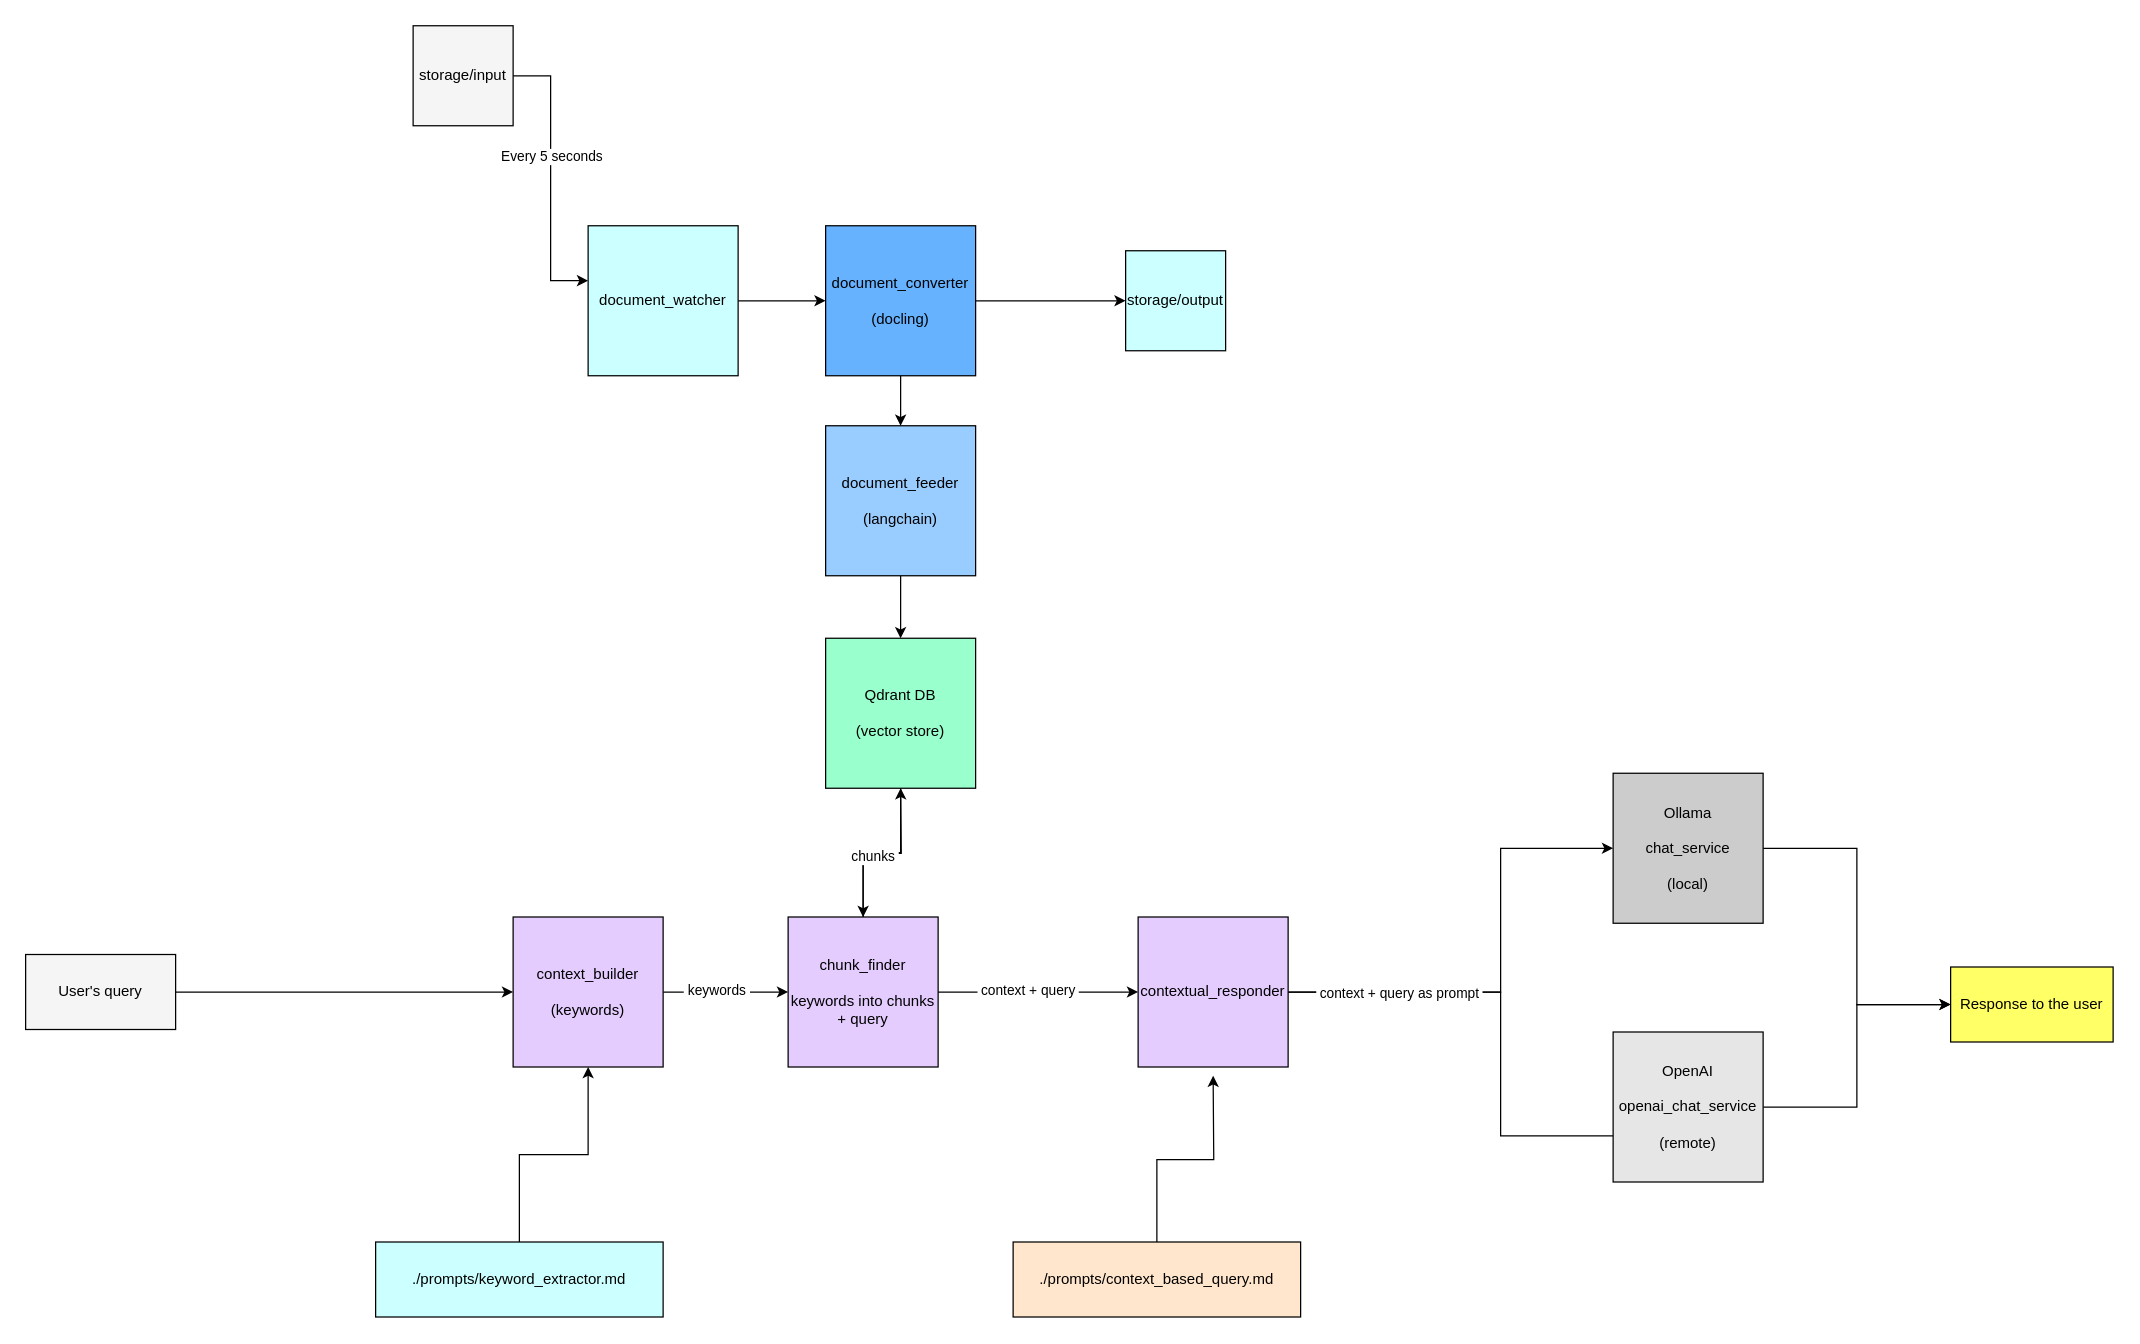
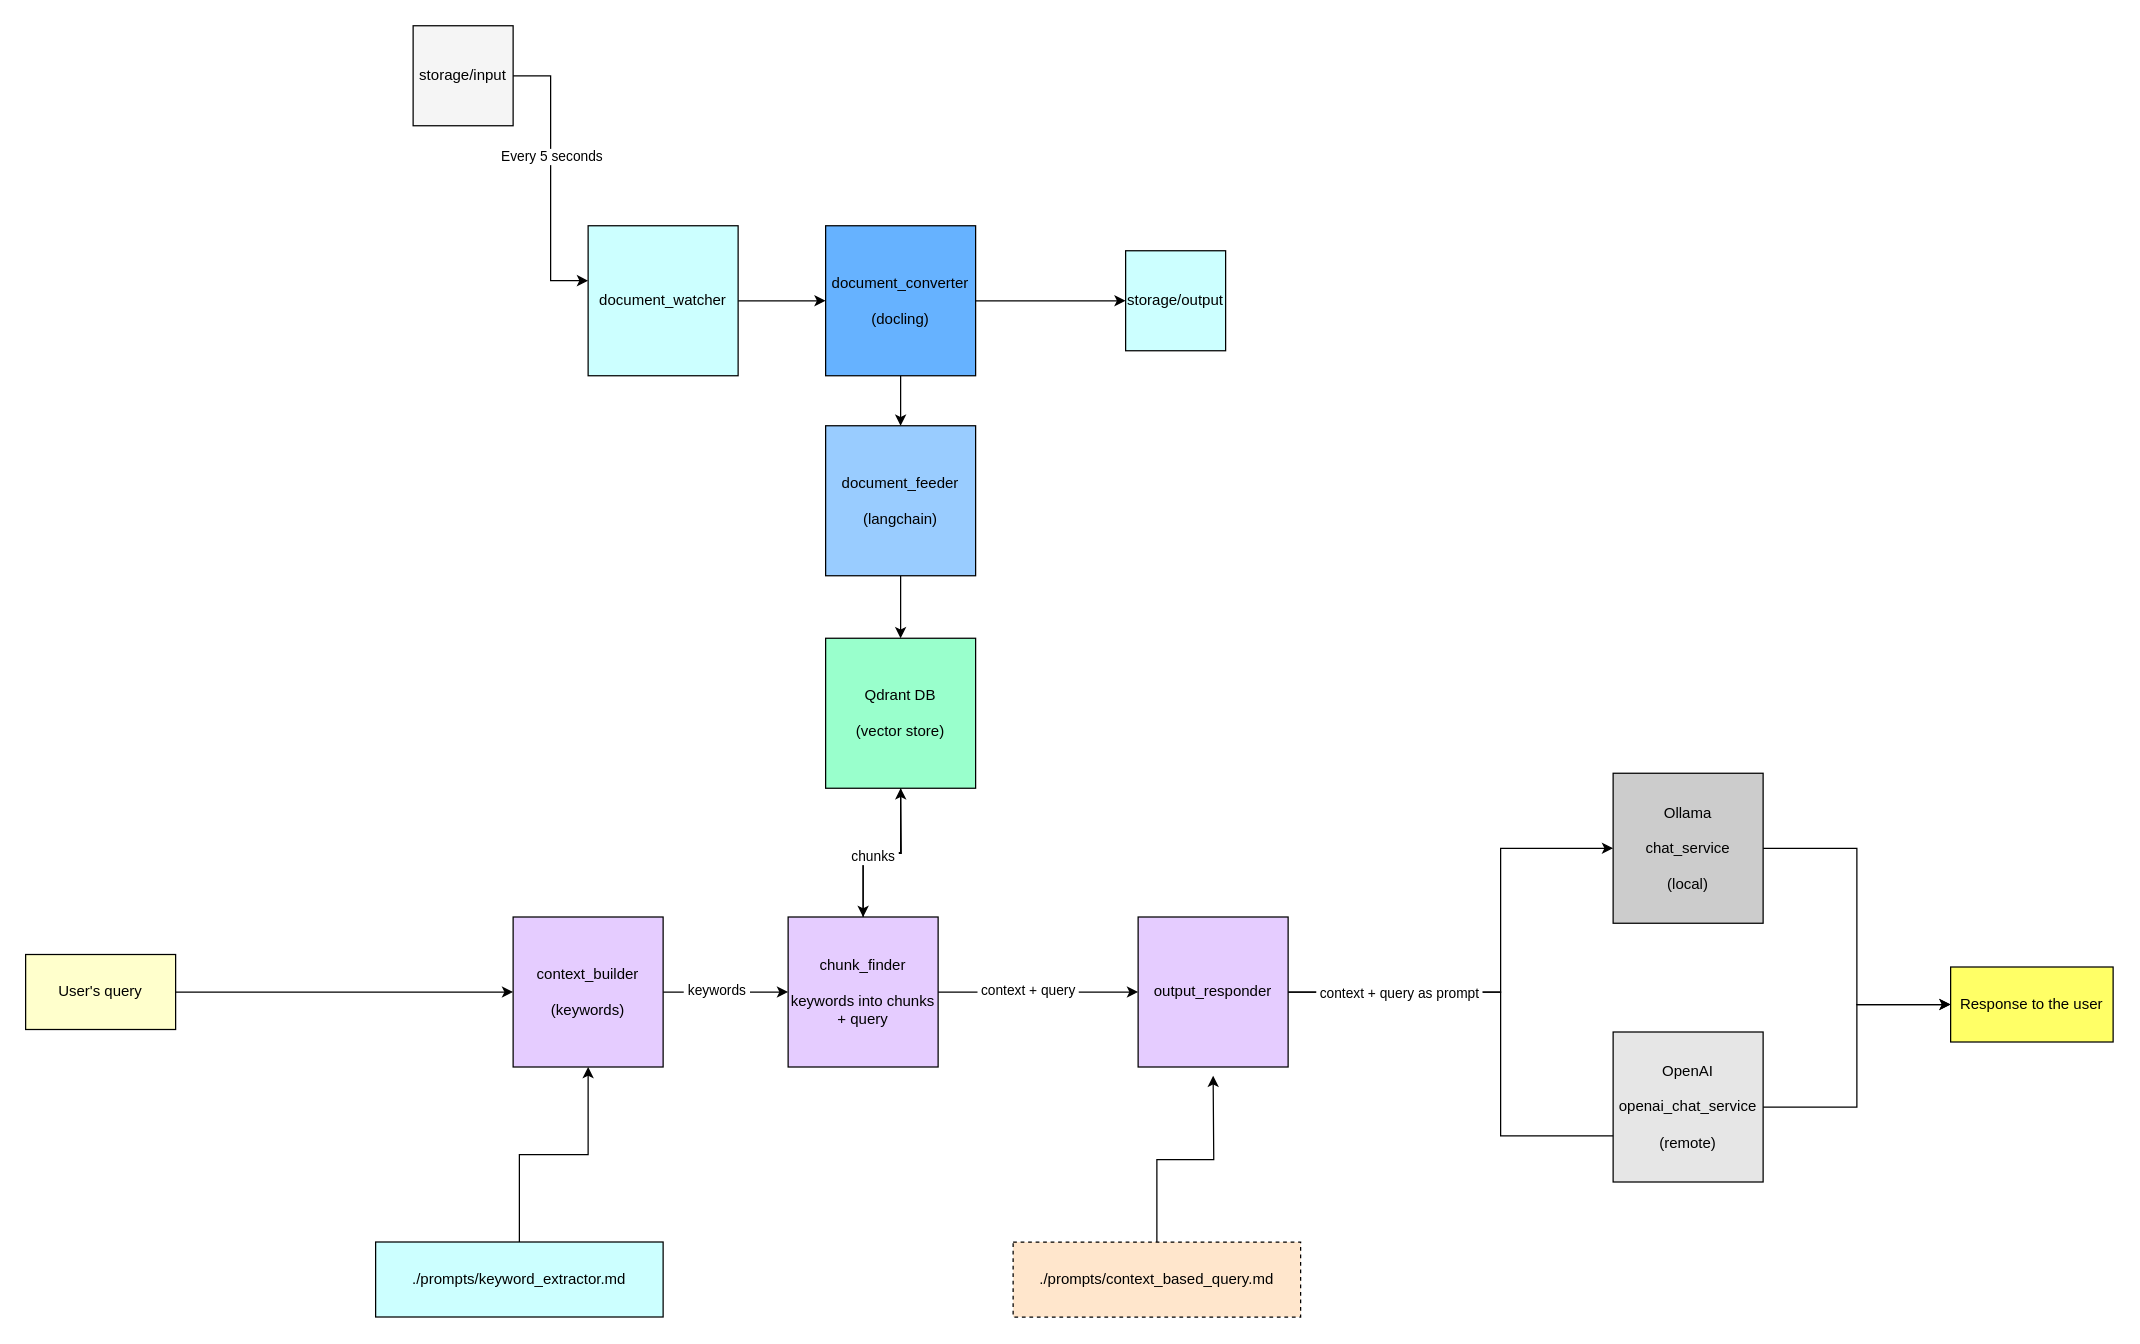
node "User's query": fillcolor #f5f5f5 -> #ffffcc
node "contextual_responder": label "contextual_responder" -> "output_responder"
node "./prompts/context_based_query.md": style solid -> dashed
